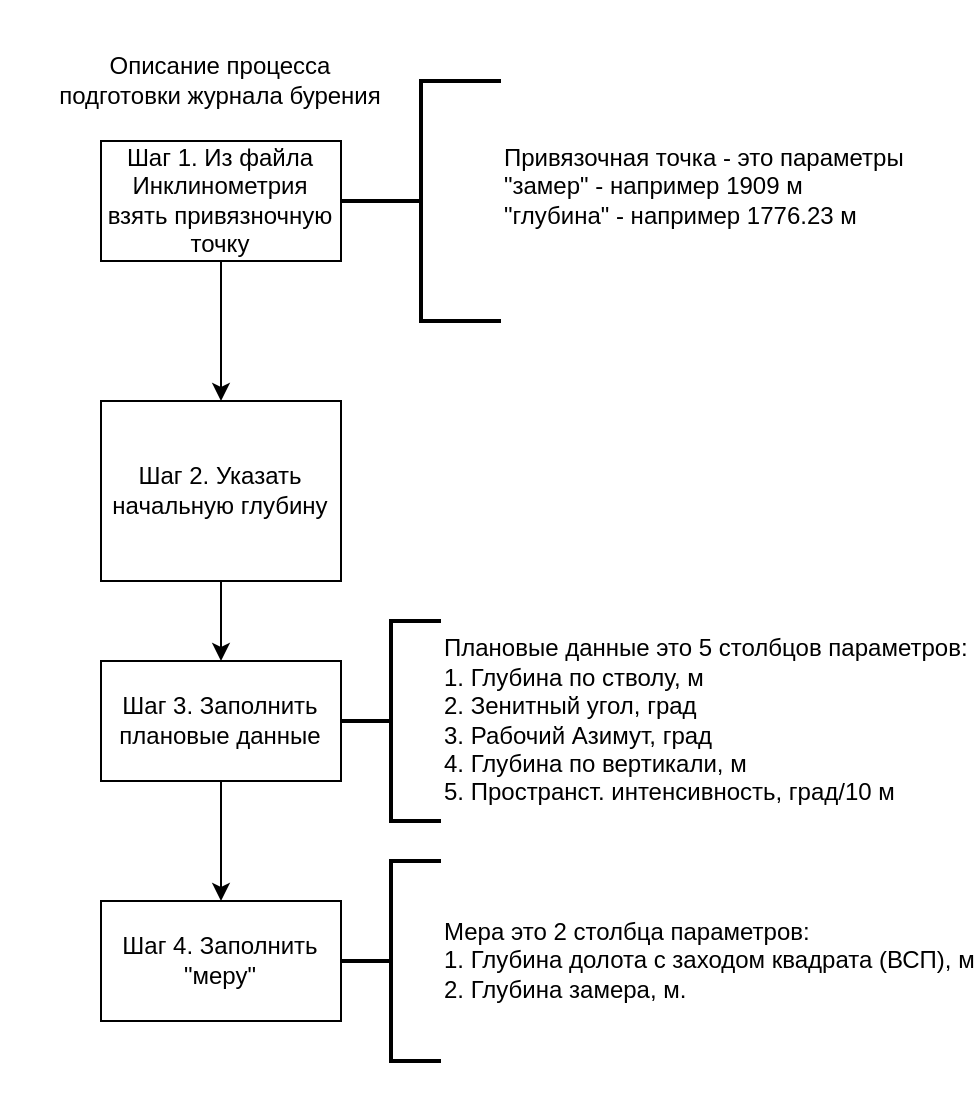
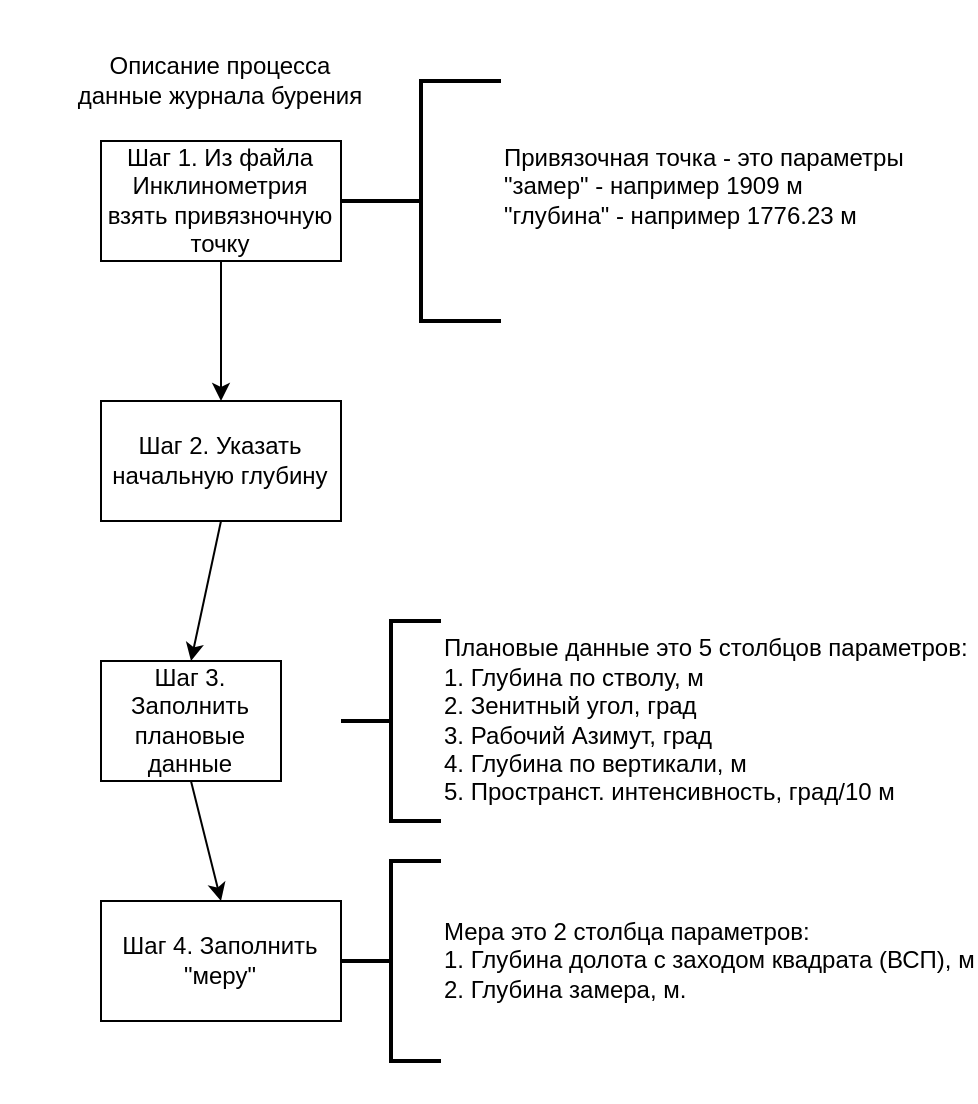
node "Описание процесса подготовки журнала бурения": label "Описание процесса подготовки журнала бурения" -> "Описание процесса данные журнала бурения"
node "Шаг 2. Указать начальную глубину": size 240x180 -> 240x120
node "Шаг 3. Заполнить плановые данные": size 240x120 -> 180x120
